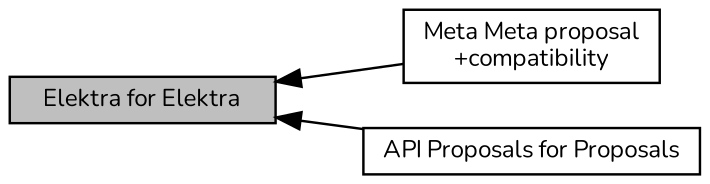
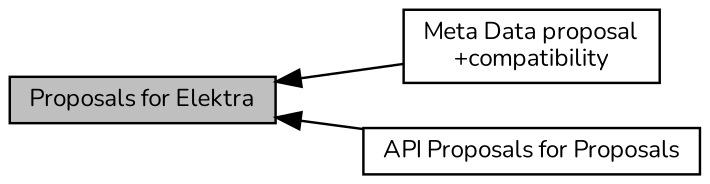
node "Meta Meta proposal +compatibility": label "Meta Meta proposal +compatibility" -> "Meta Data proposal +compatibility"
node "Elektra for Elektra": label "Elektra for Elektra" -> "Proposals for Elektra"
